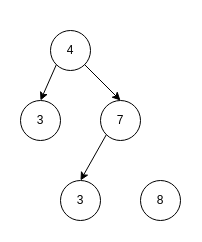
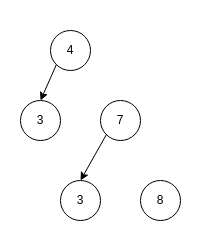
edge "4" -> "7": removed
